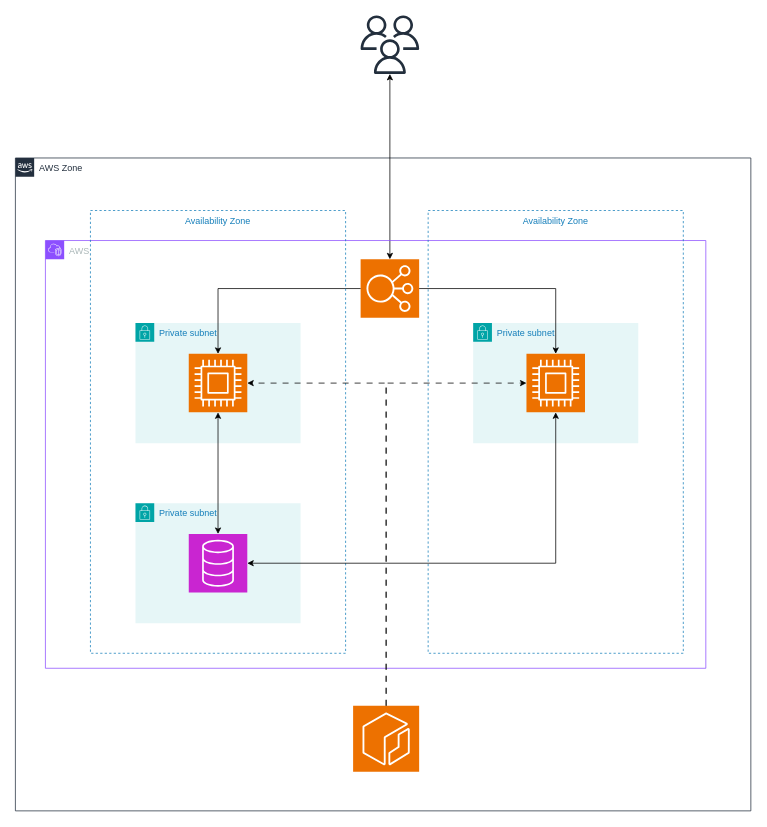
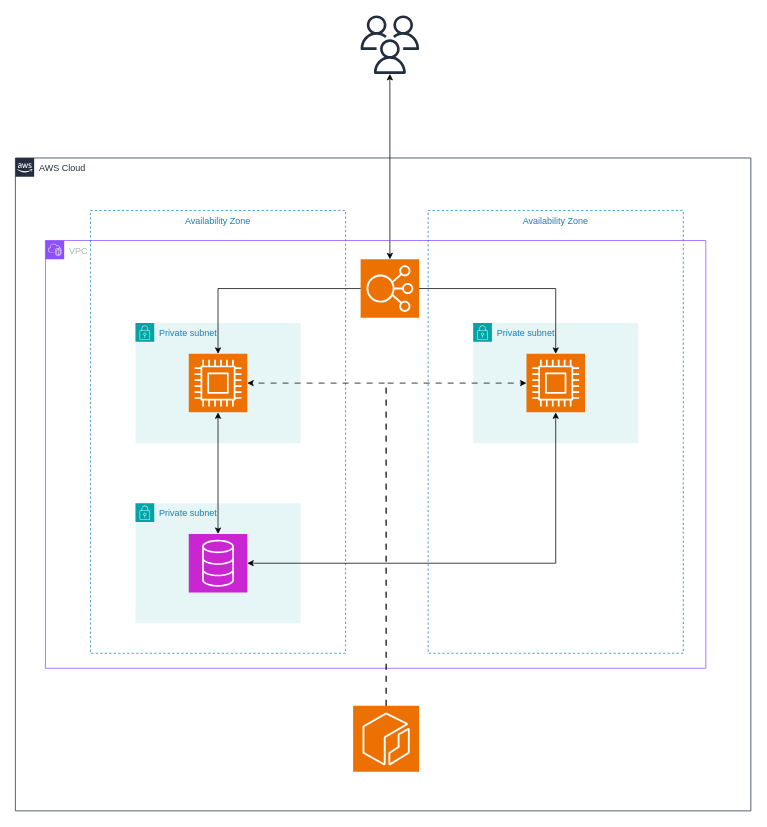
node "AWS Zone": label "AWS Zone" -> "AWS Cloud"
node "AWS": label "AWS" -> "VPC"
